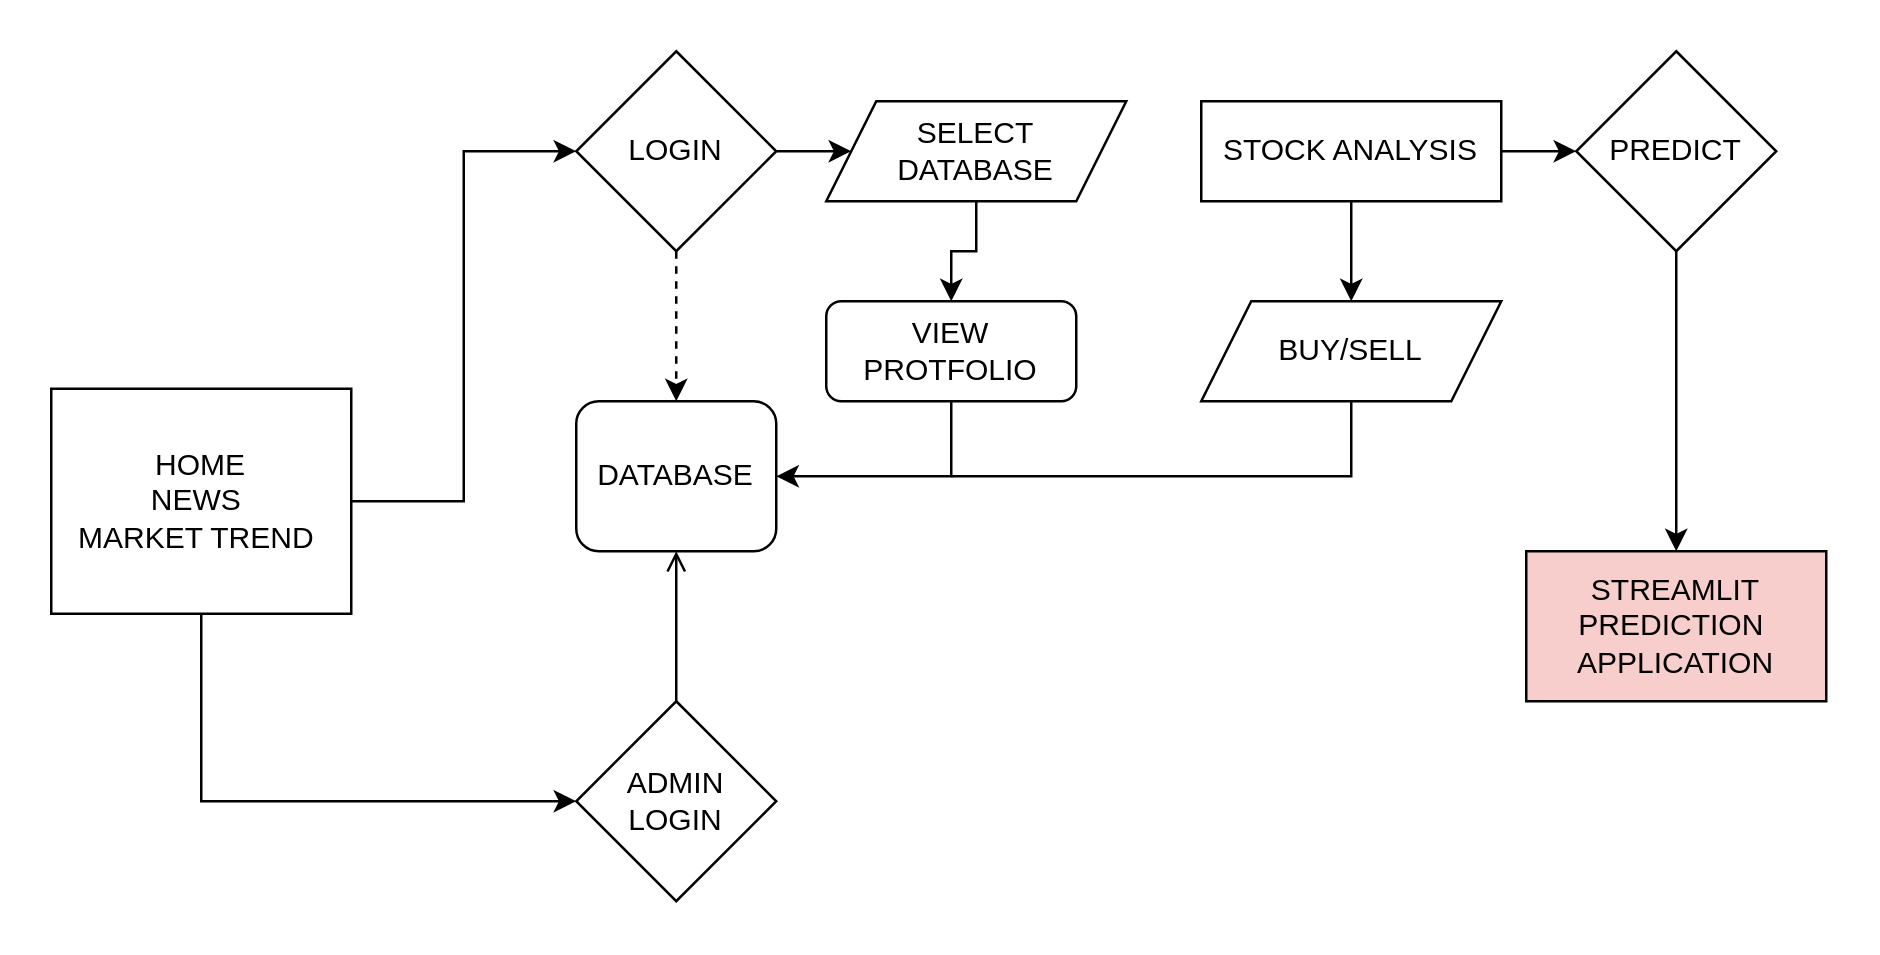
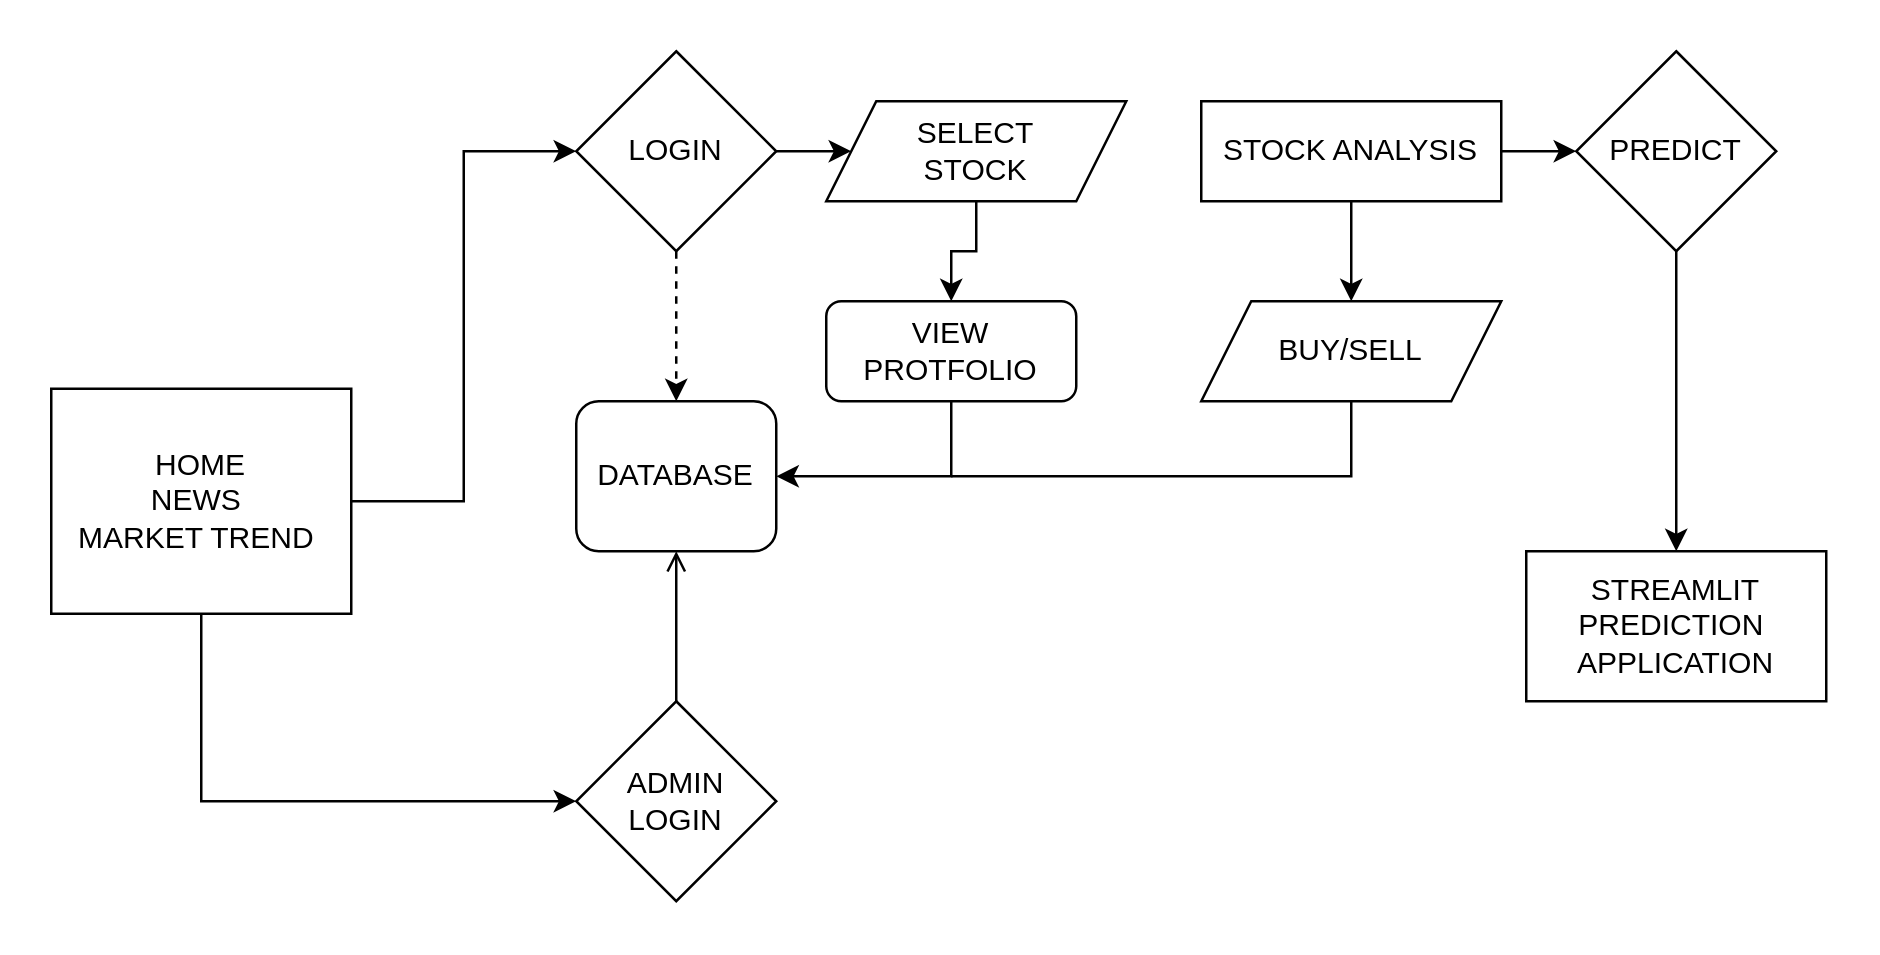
node "SELECT DATABASE": label "SELECT DATABASE" -> "SELECT STOCK"
node "STREAMLIT PREDICTION APPLICATION": fillcolor #f8cecc -> #ffffff
